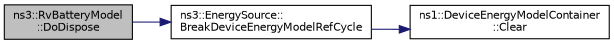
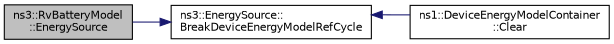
node "ns3::RvBatteryModel ::DoDispose": label "ns3::RvBatteryModel ::DoDispose" -> "ns3::RvBatteryModel ::EnergySource"
edge "ns3::EnergySource:: BreakDeviceEnergyModelRefCycle" -> "ns1::DeviceEnergyModelContainer ::Clear": reversed
